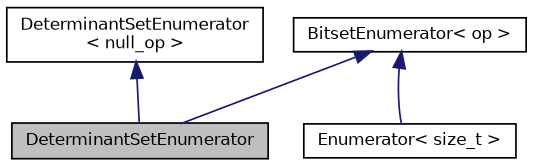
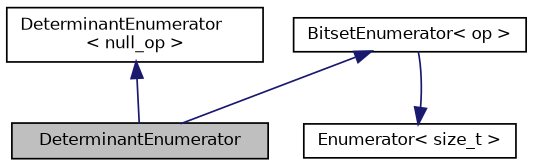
node "DeterminantSetEnumerator < null_op >": label "DeterminantSetEnumerator < null_op >" -> "DeterminantEnumerator < null_op >"
edge "Enumerator< size_t >" -> "BitsetEnumerator< op >": reversed
node "DeterminantSetEnumerator": label "DeterminantSetEnumerator" -> "DeterminantEnumerator"
